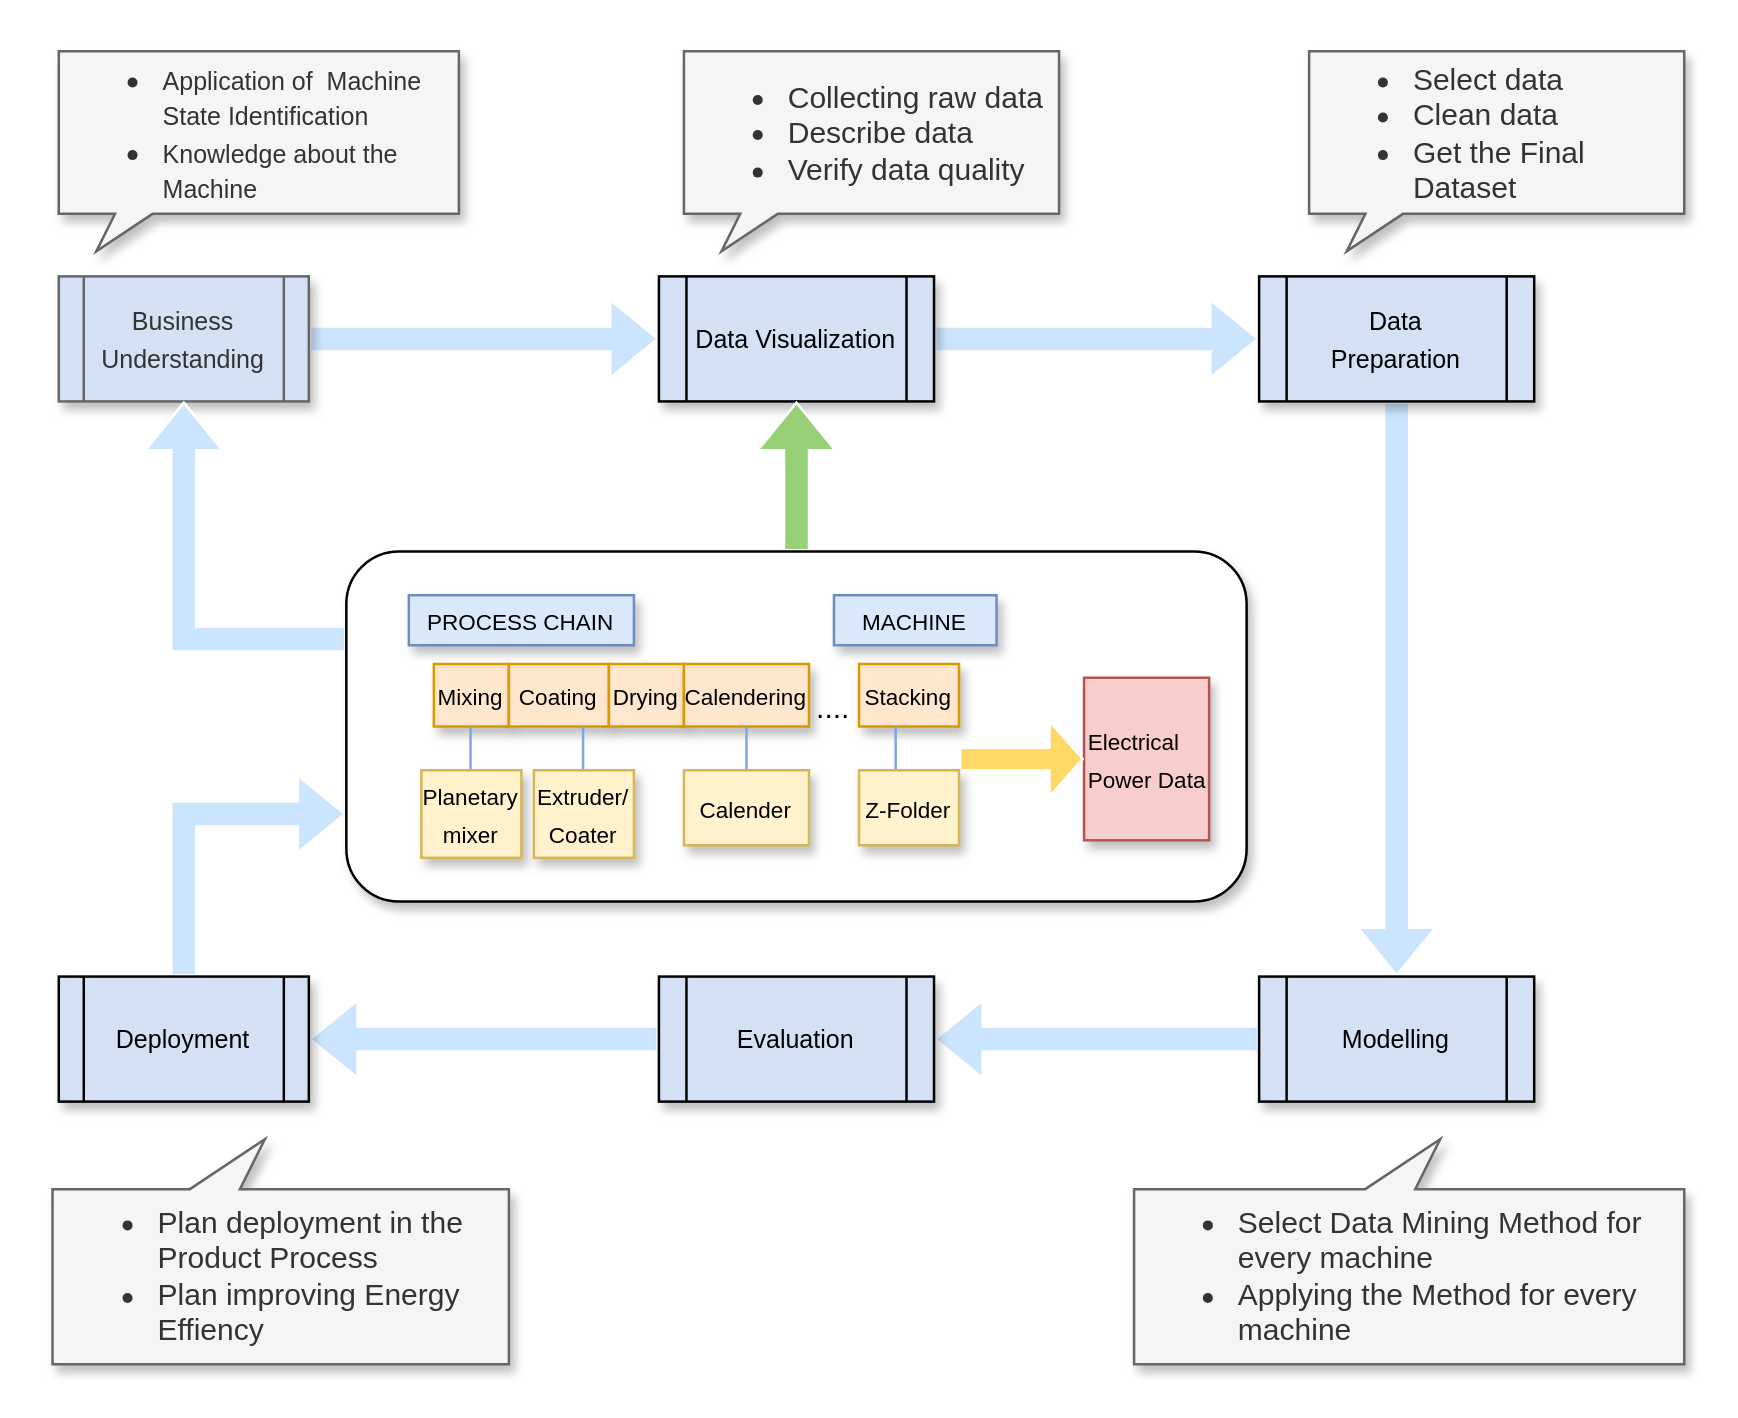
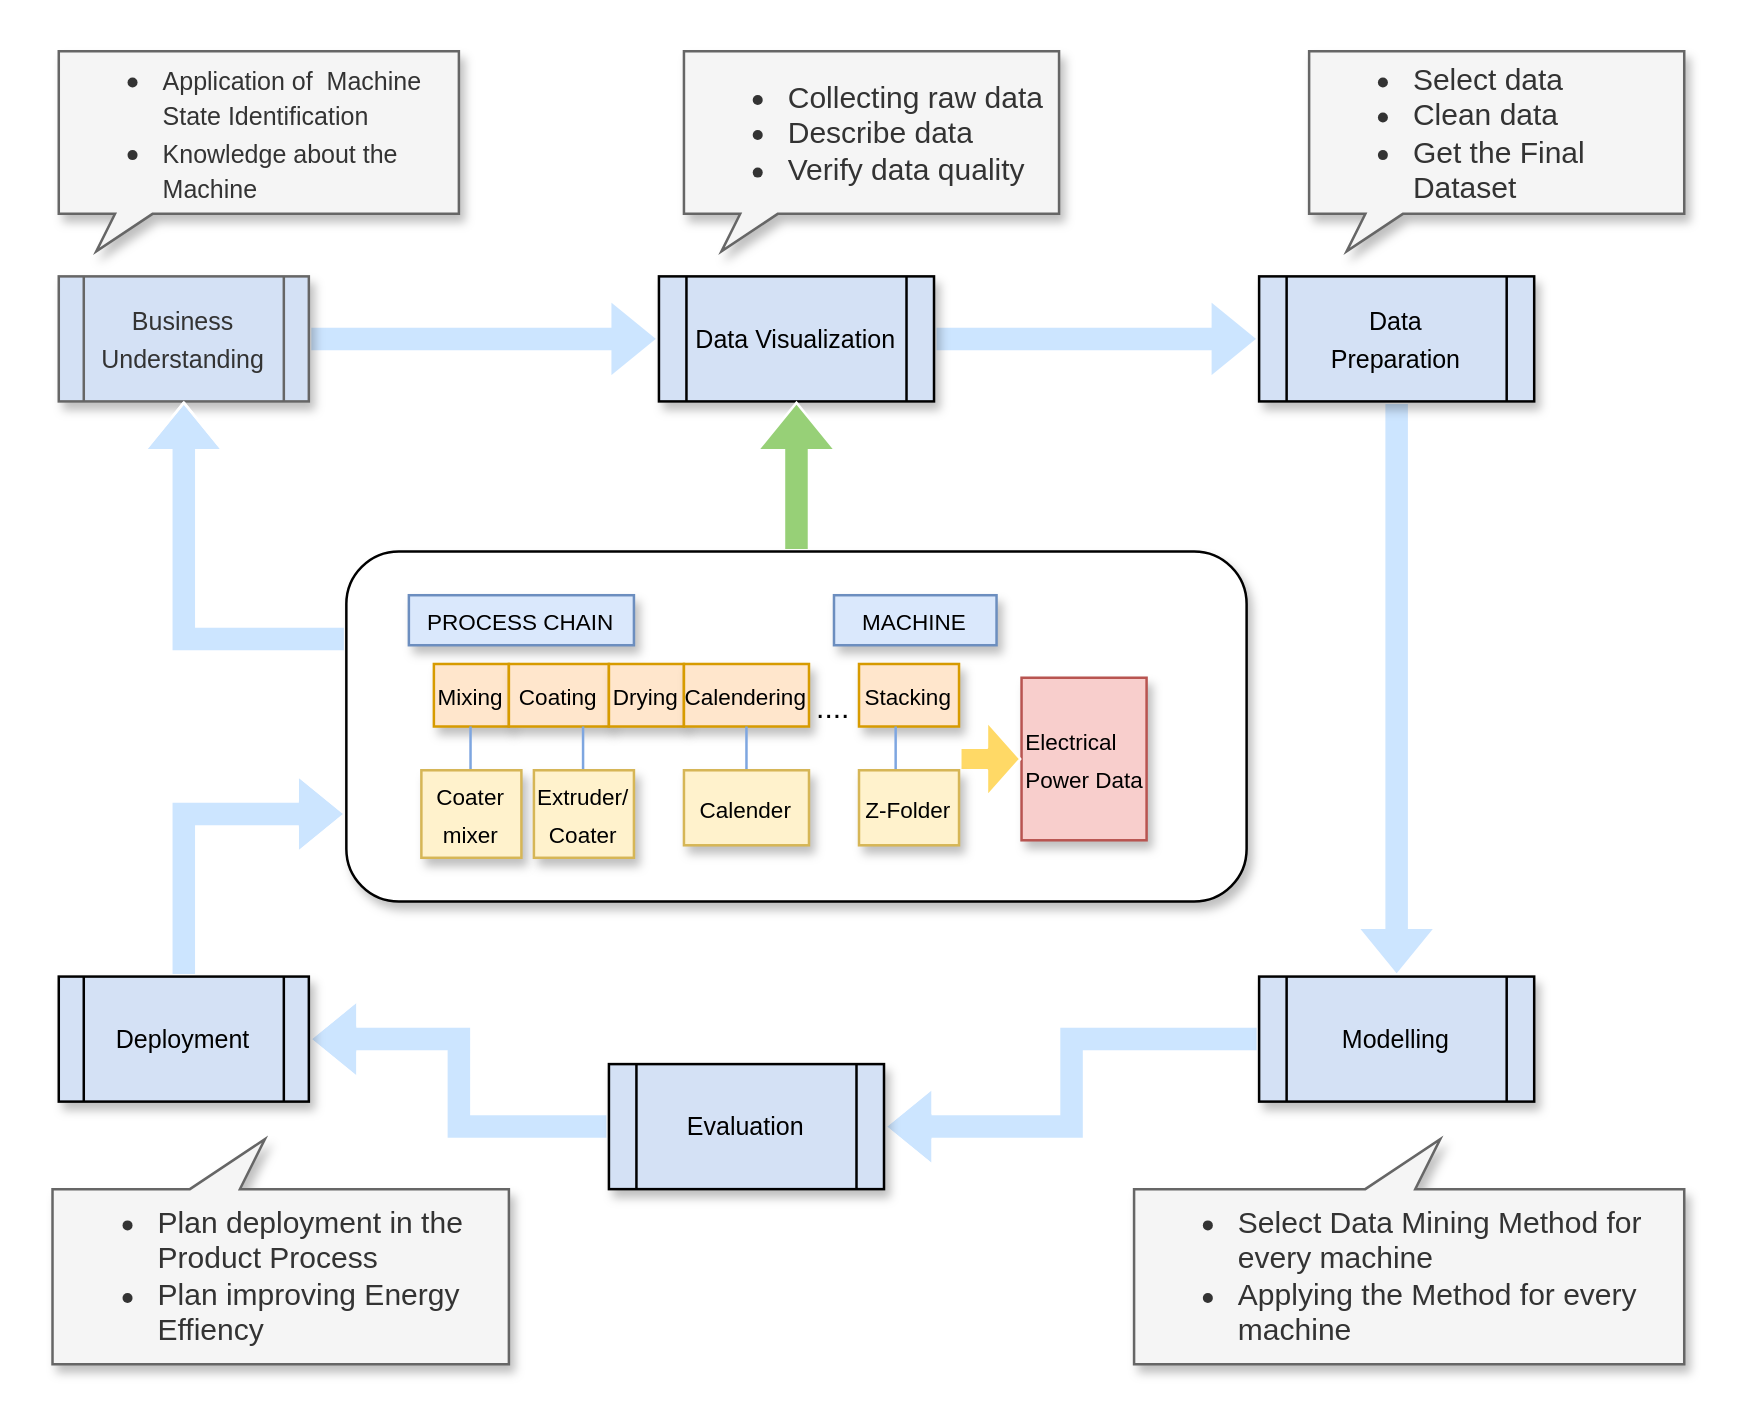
node "Electrical Power Data": moved (1146, 759) -> (1084, 759)
node "Planetary mixer": label "Planetary mixer" -> "Coater mixer"
node "Evaluation": moved (796, 1039) -> (746, 1126)
